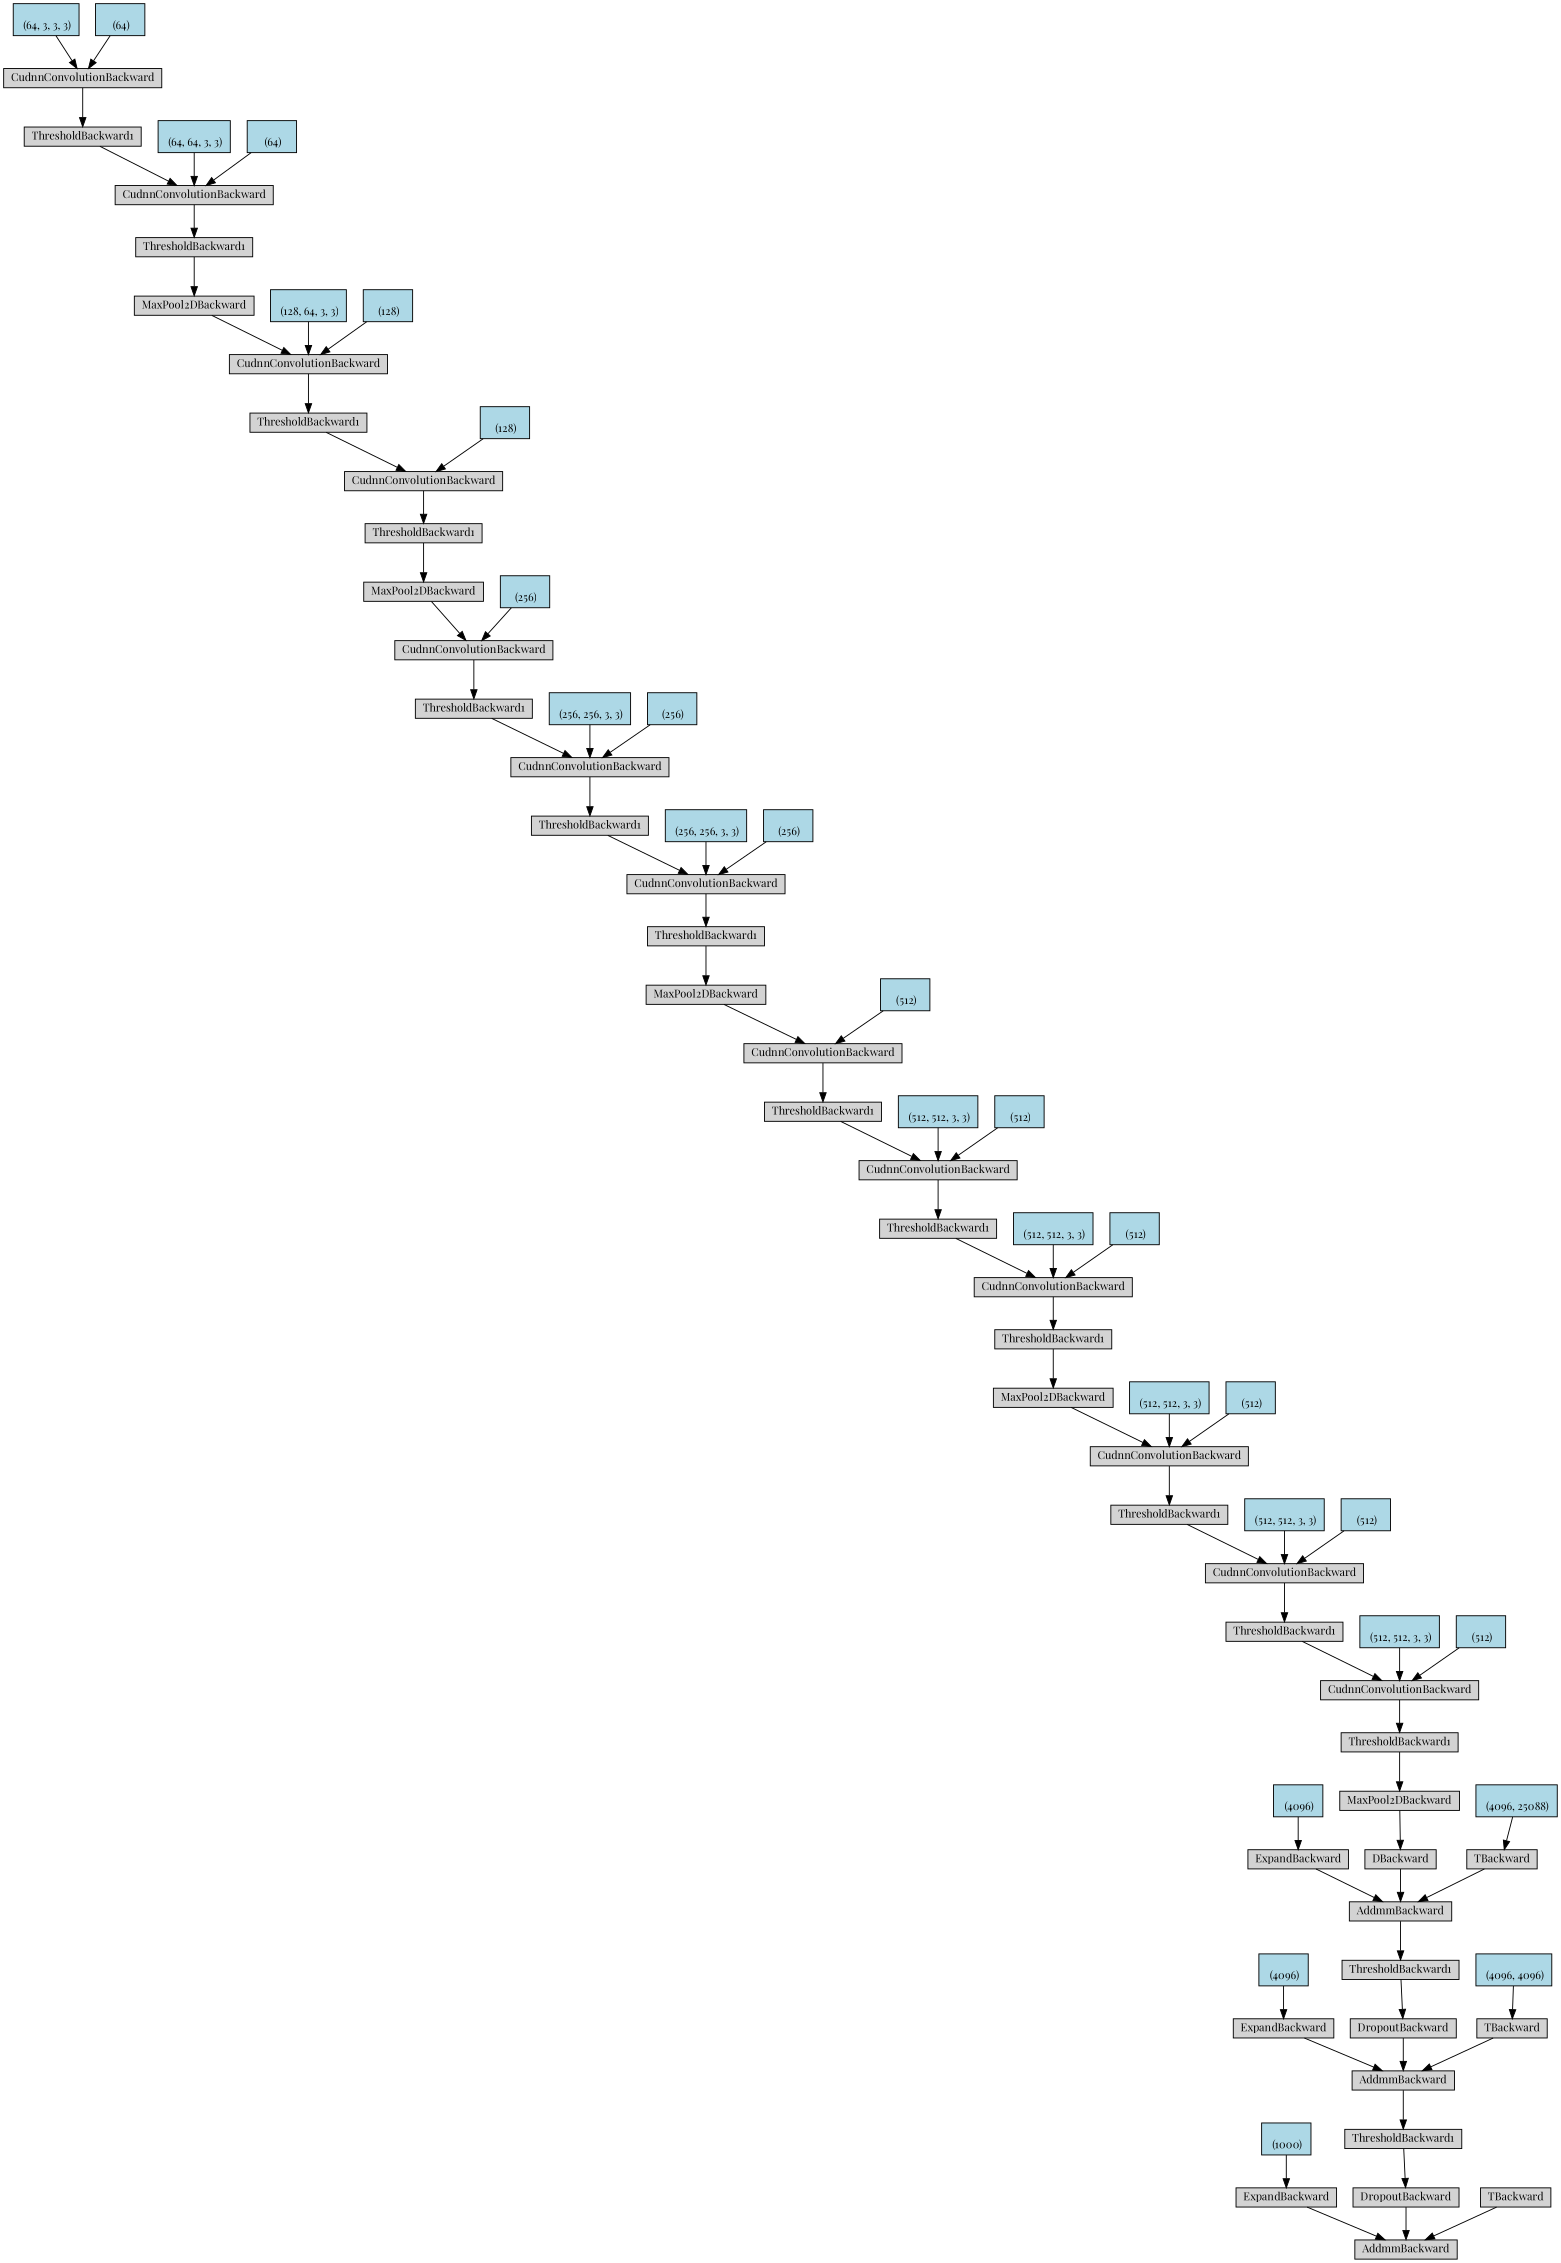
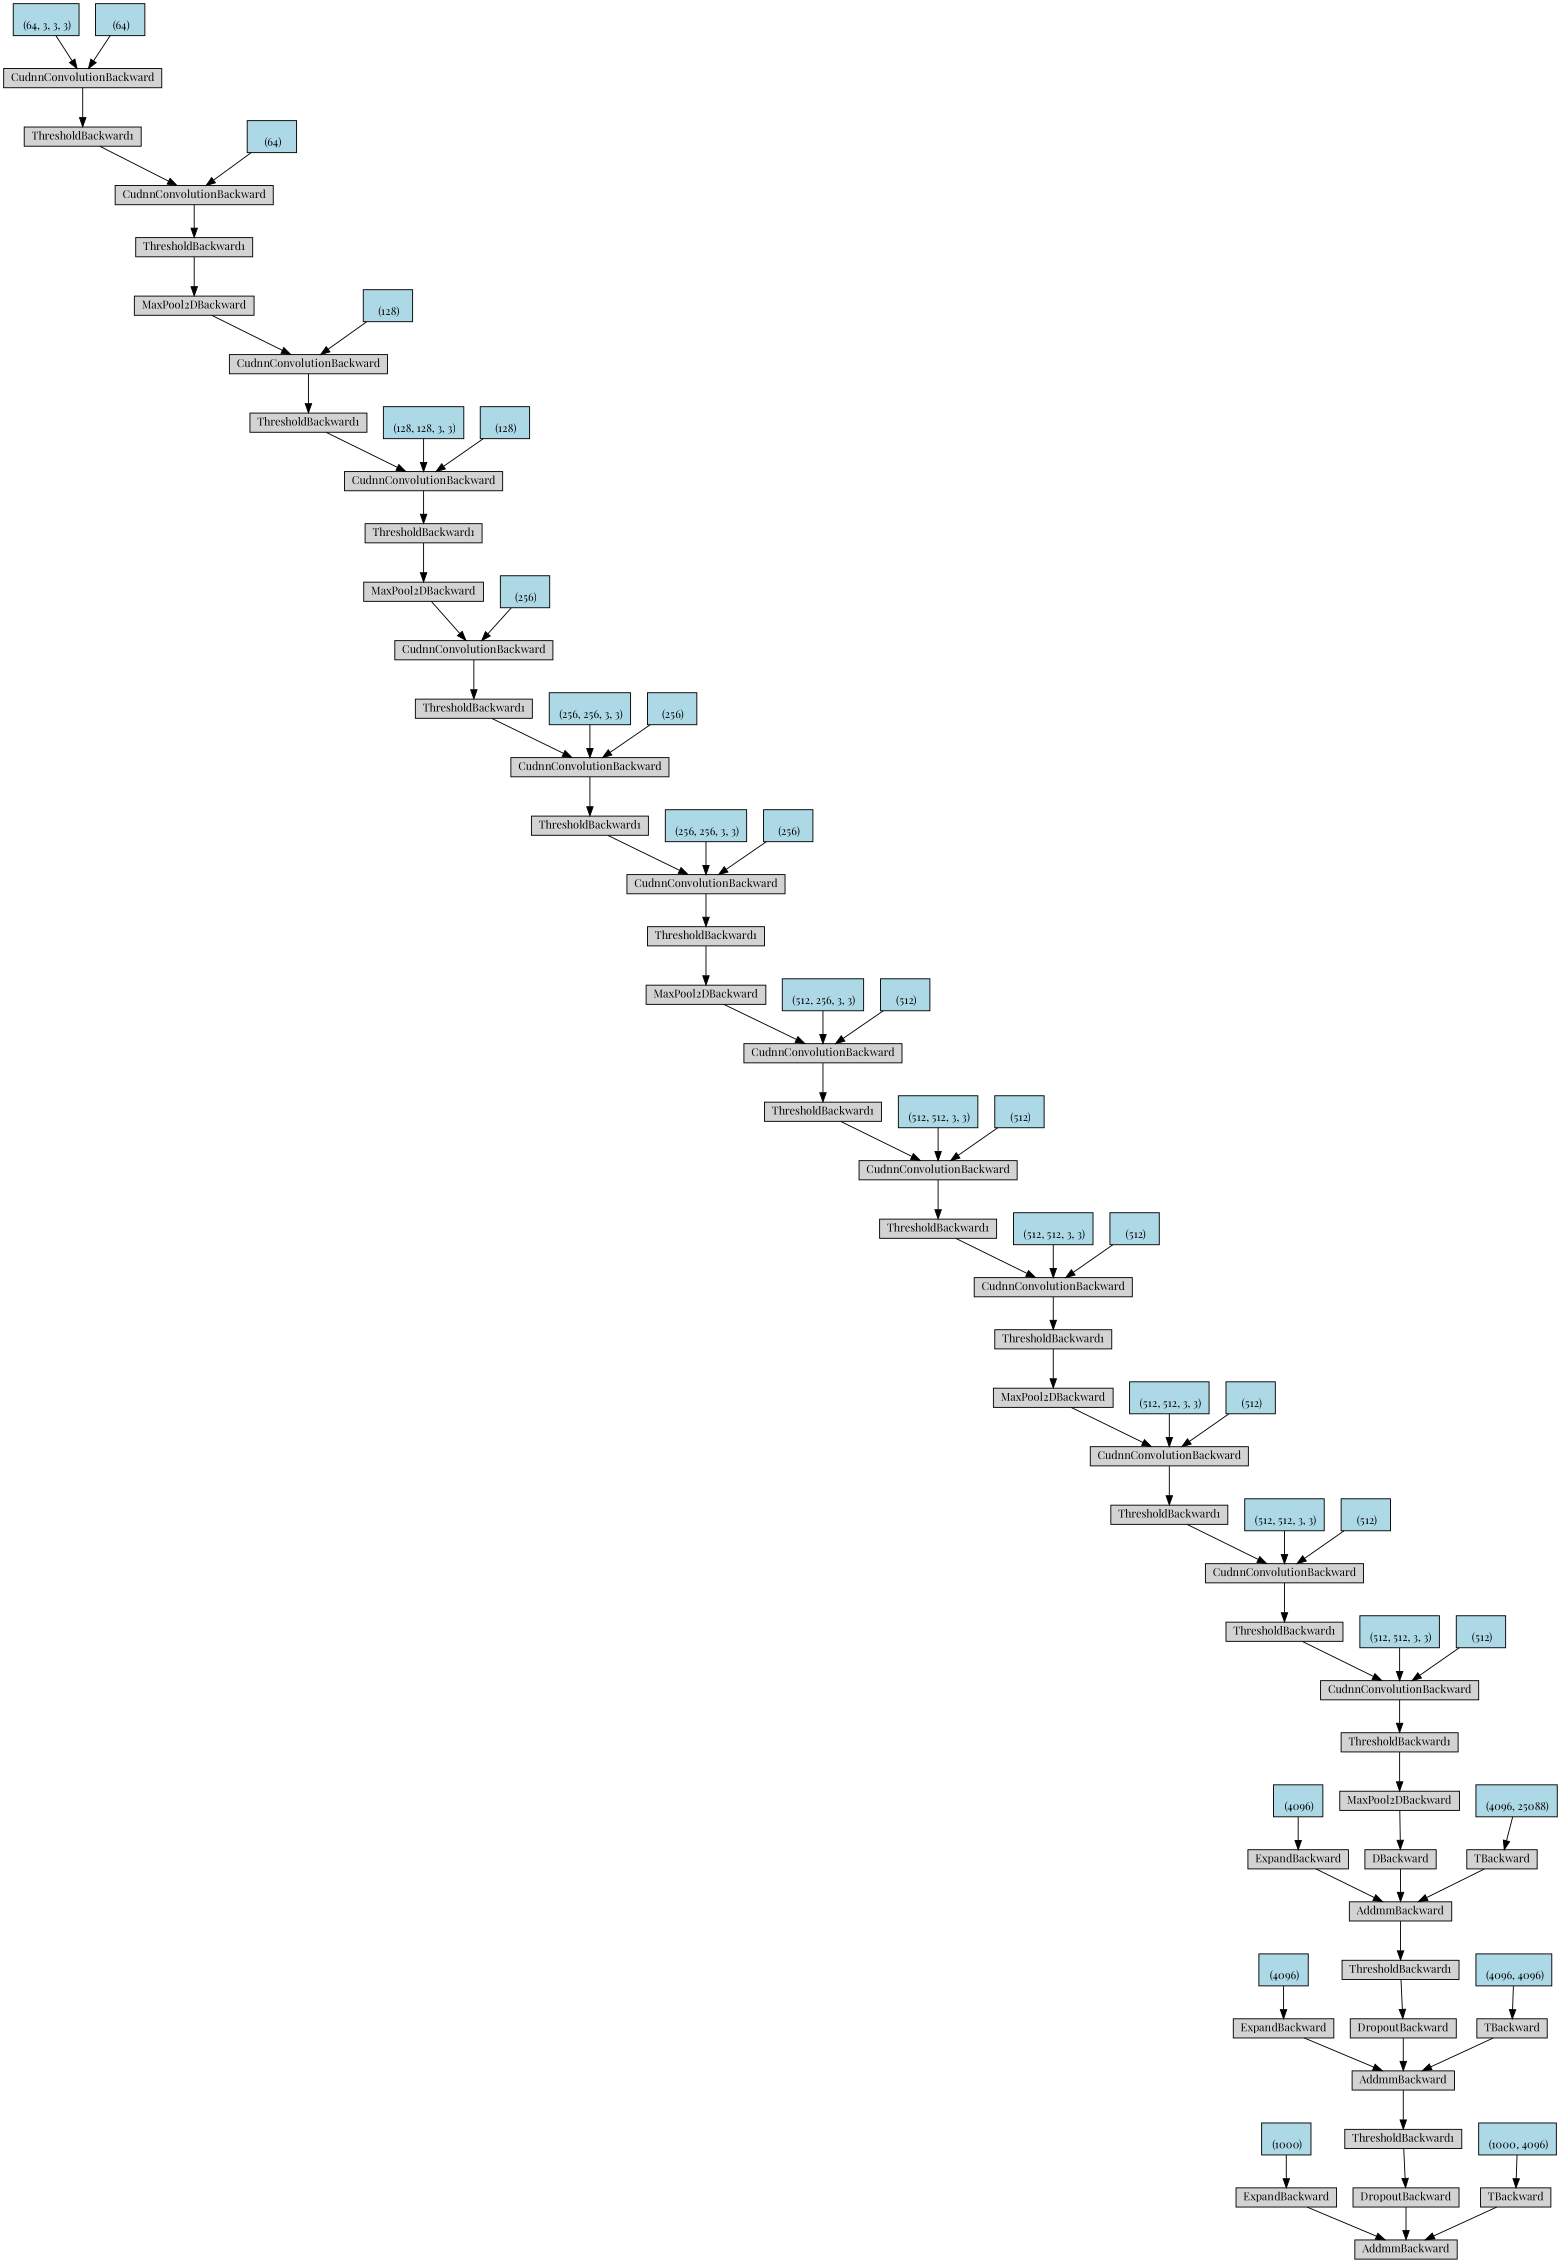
node "(64, 64, 3, 3)": removed
node "(128, 64, 3, 3)": removed
node "(128, 128, 3, 3)": added
node "(512, 256, 3, 3)": added
node "(1000, 4096)": added
